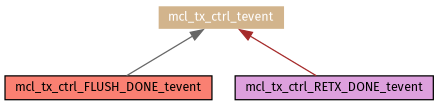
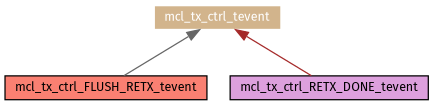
node "mcl_tx_ctrl_FLUSH_DONE_tevent": label "mcl_tx_ctrl_FLUSH_DONE_tevent" -> "mcl_tx_ctrl_FLUSH_RETX_tevent"
